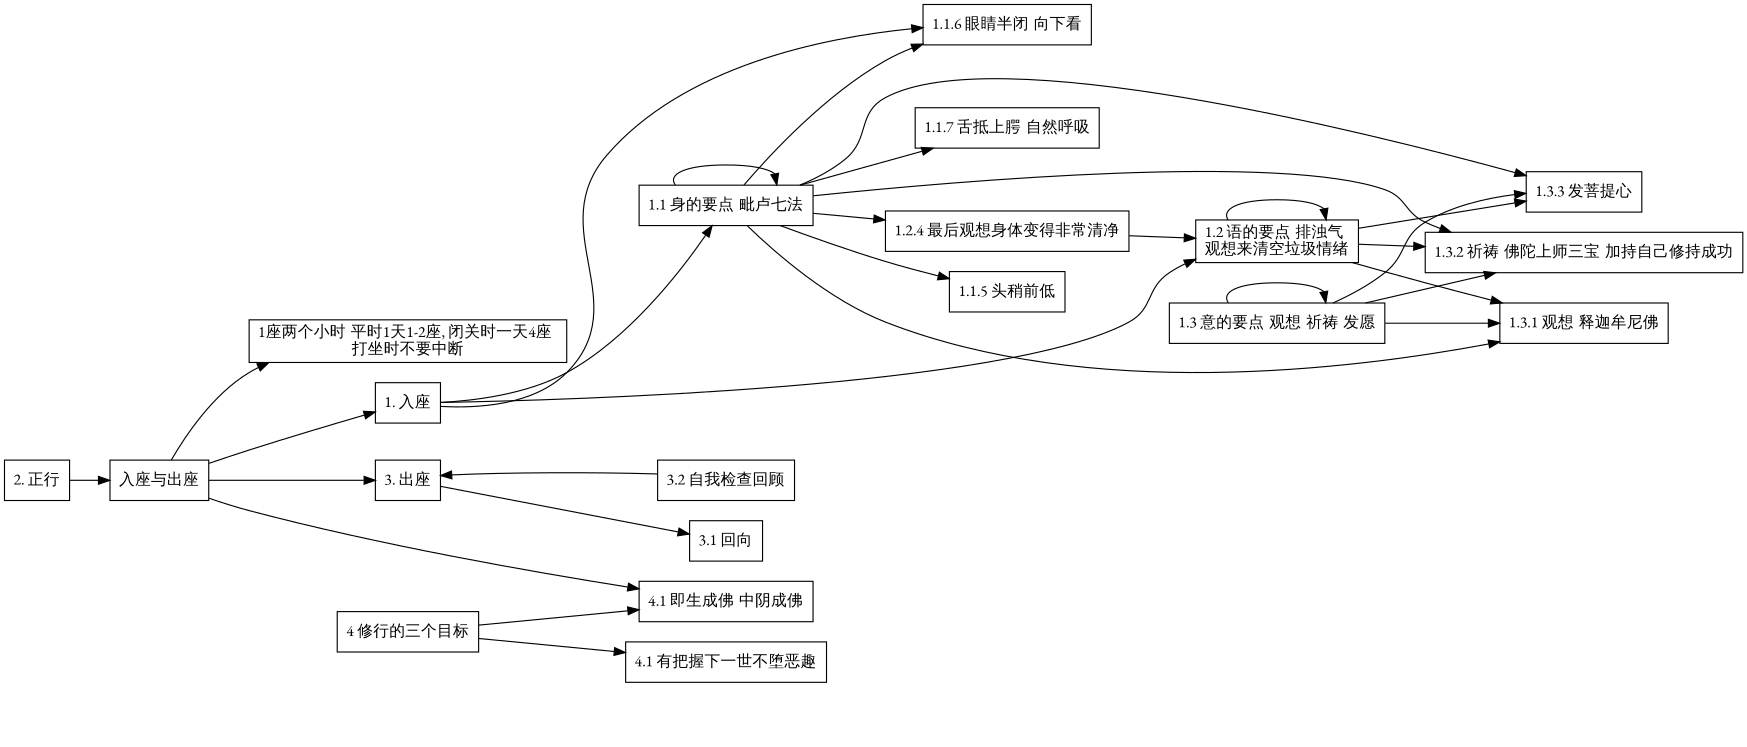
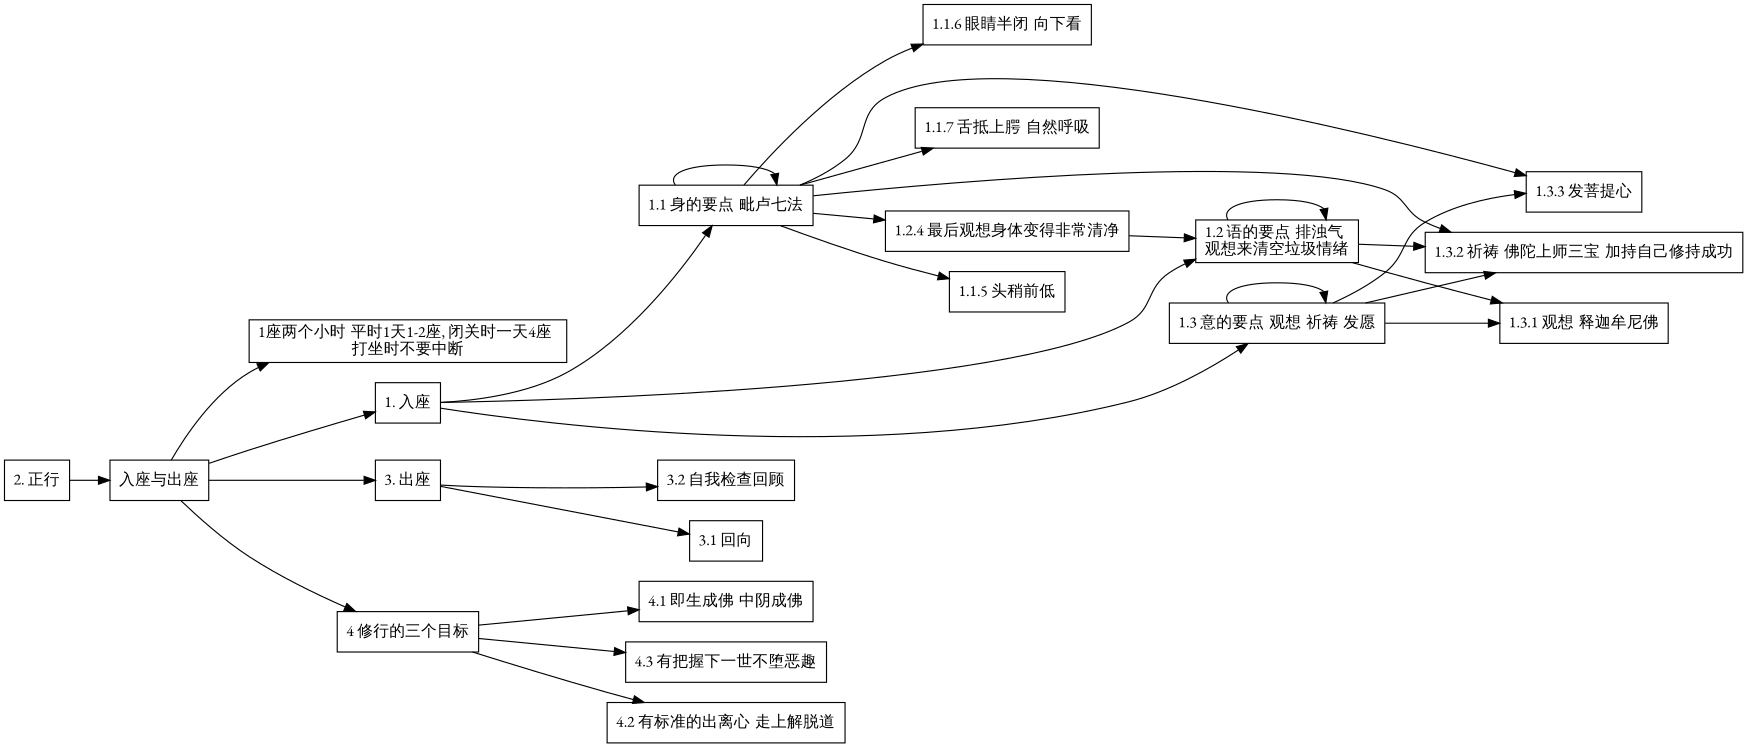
edge "1. 入座" -> "1.1.6 眼睛半闭 向下看": now "1. 入座" -> "1.3 意的要点 观想 祈祷 发愿"
edge "1.2 语的要点 排浊气 观想来清空垃圾情绪" -> "1.3.3 发菩提心": removed
edge "1.1 身的要点 毗卢七法" -> "1.3.1 观想 释迦牟尼佛": removed
edge "3.2 自我检查回顾" -> "3. 出座": reversed
edge "入座与出座" -> "4.1 即生成佛 中阴成佛": now "入座与出座" -> "4 修行的三个目标"
node "4.1 有把握下一世不堕恶趣": label "4.1 有把握下一世不堕恶趣" -> "4.3 有把握下一世不堕恶趣"
node "4.2 有标准的出离心 走上解脱道": added
